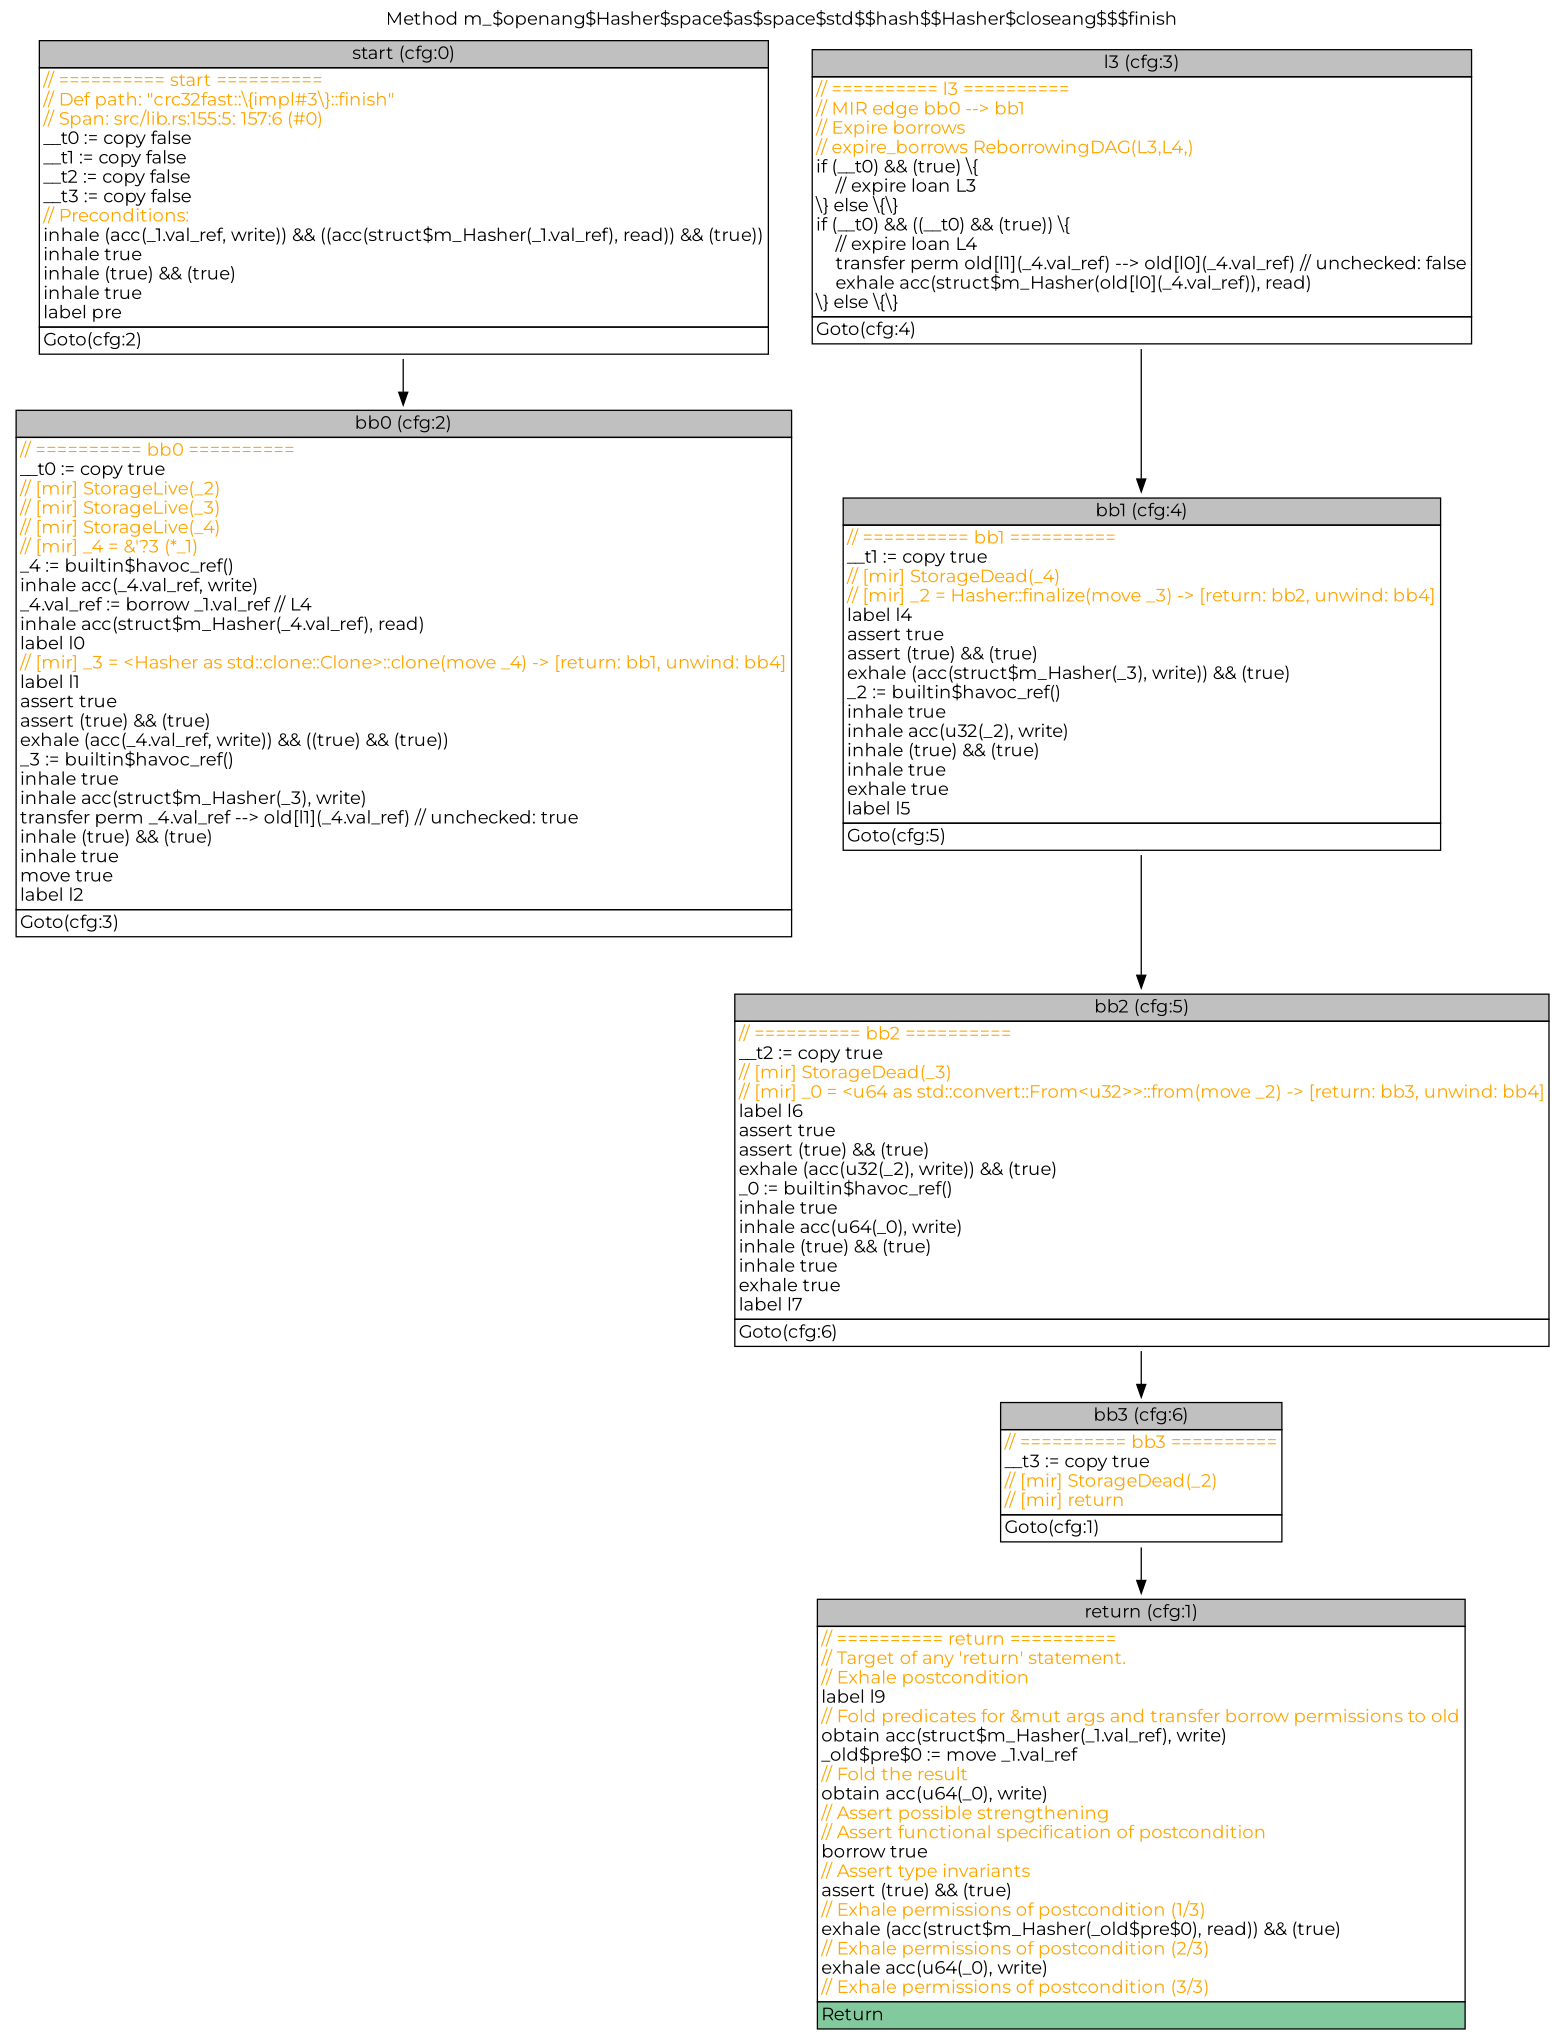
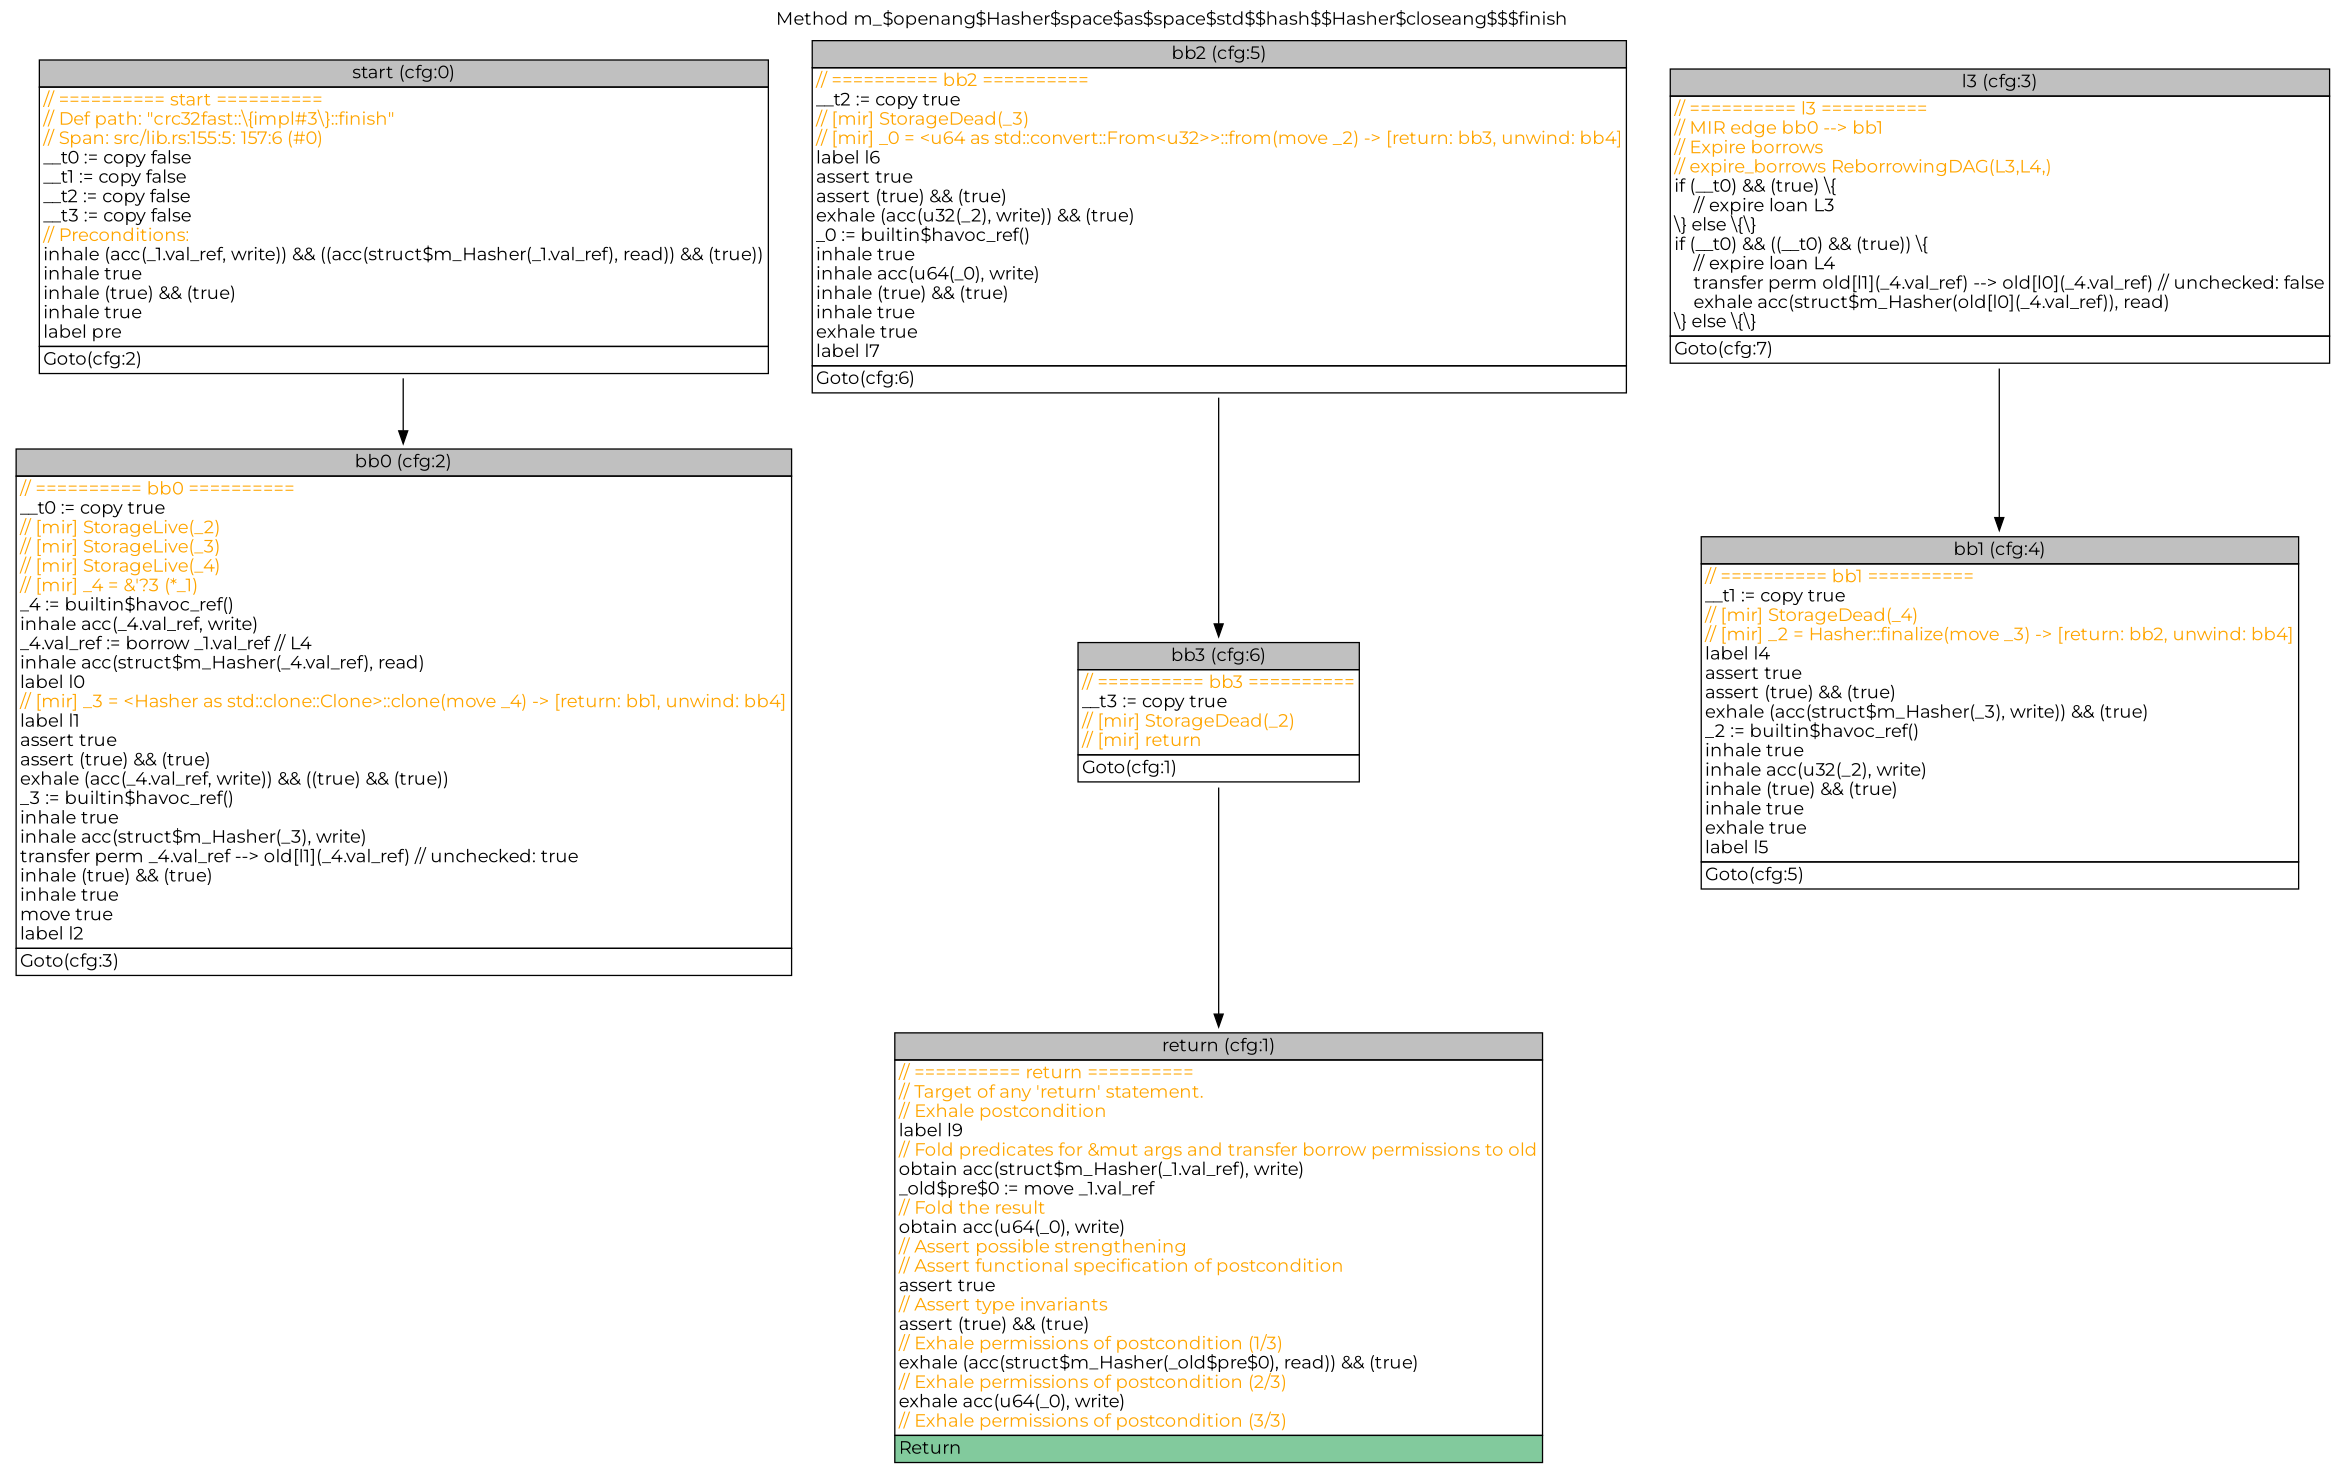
node "l3 (cfg:3)": text "Goto(cfg:4)" -> "Goto(cfg:7)"
edge "bb1 (cfg:4)" -> "bb2 (cfg:5)": removed
node "return (cfg:1)": text "borrow true" -> "assert true"
